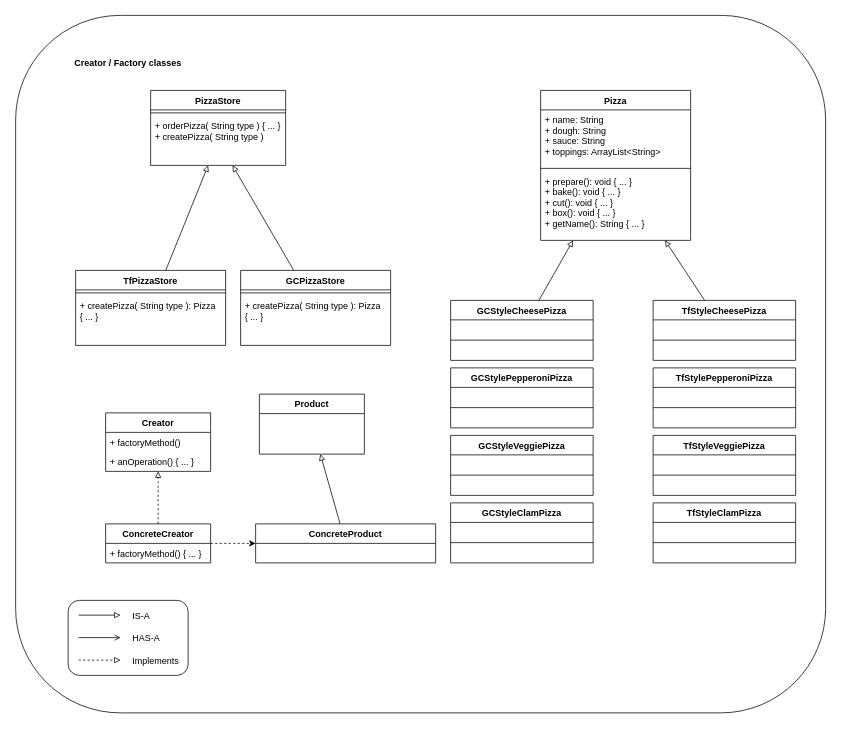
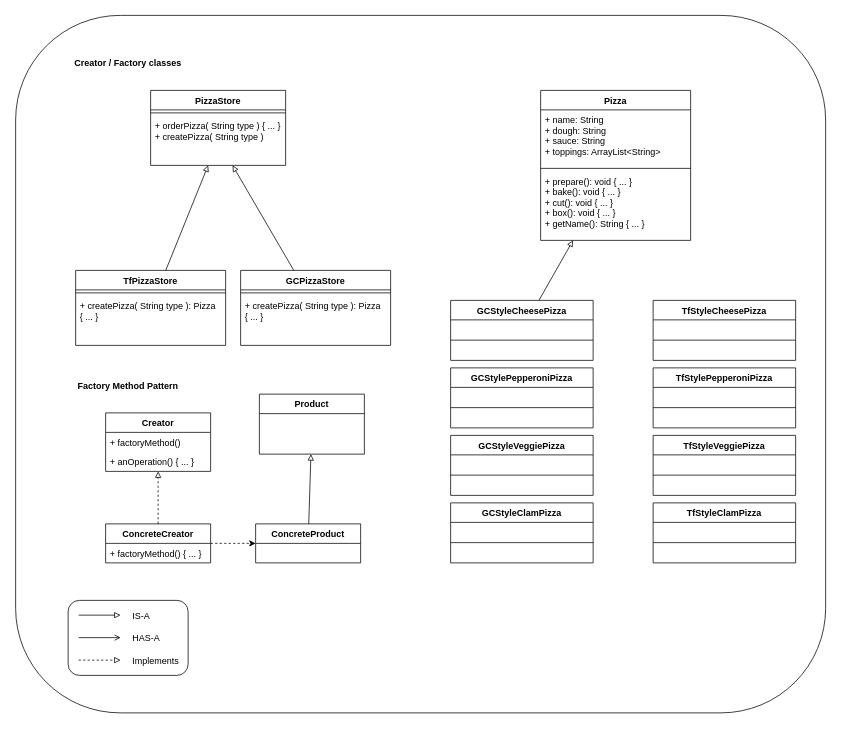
edge "TfStyleCheesePizza" -> "Pizza": removed
node "Factory Method Pattern": added
node "ConcreteProduct": size 180x39 -> 105x39
